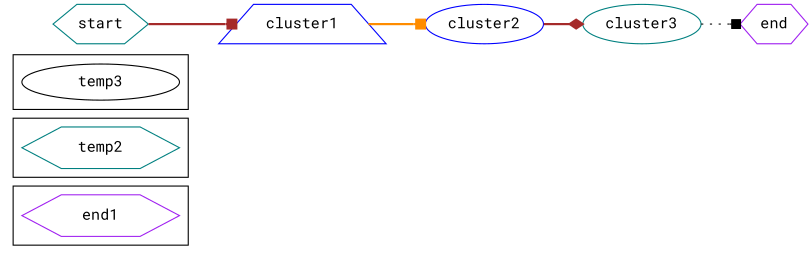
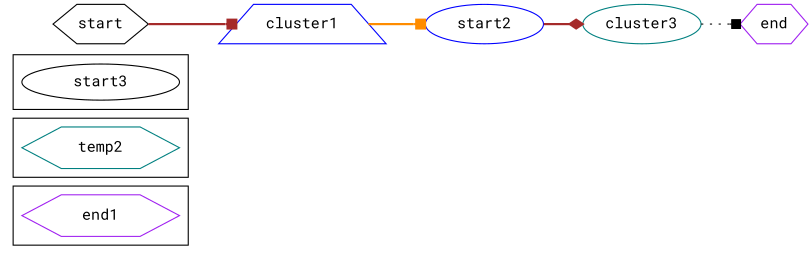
node "start": color teal -> black
node "cluster2": label "cluster2" -> "start2"
node "temp3": label "temp3" -> "start3"
